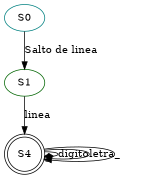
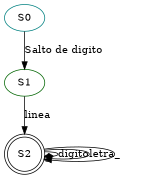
edge "S0" -> "S1": label "Salto de linea" -> "Salto de digito"
node "S4": label "S4" -> "S2"
